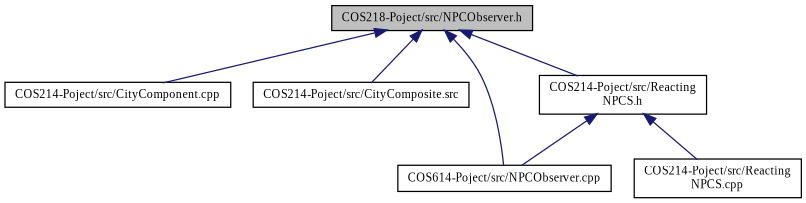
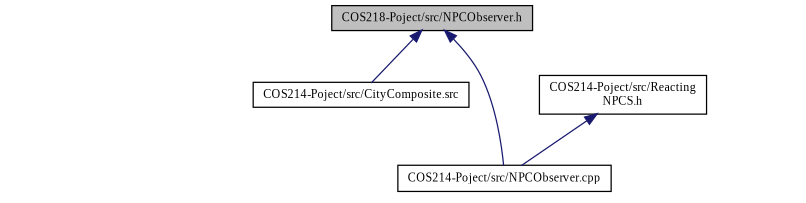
edge "COS214-Poject/src/Reacting NPCS.h" -> "COS218-Poject/src/NPCObserver.h": removed
node "COS214-Poject/src/CityComponent.cpp": removed
node "COS614-Poject/src/NPCObserver.cpp": label "COS614-Poject/src/NPCObserver.cpp" -> "COS214-Poject/src/NPCObserver.cpp"
node "COS214-Poject/src/Reacting NPCS.cpp": removed
